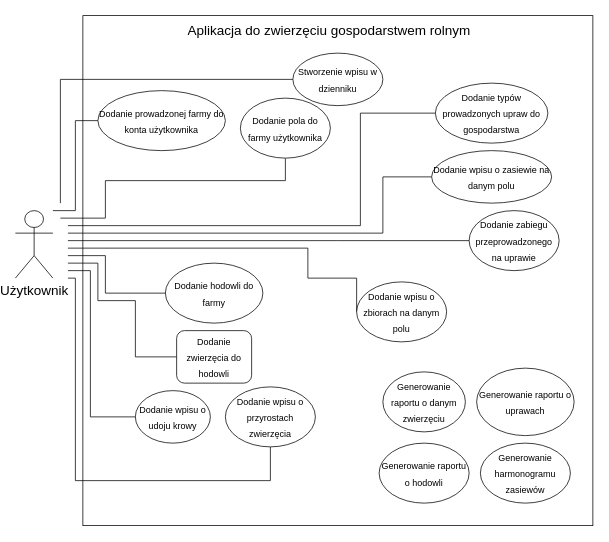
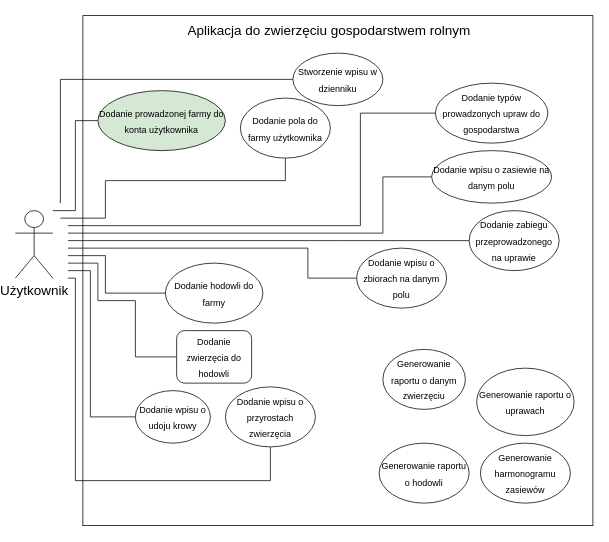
node "Dodanie prowadzonej farmy do konta użytkownika": fillcolor #ffffff -> #d5e8d4
node "Dodanie wpisu o zbiorach na danym polu": moved (402, 312) -> (402, 278)
node "Generowanie raportu o danym zwierzęciu": moved (424, 402) -> (424, 379)
